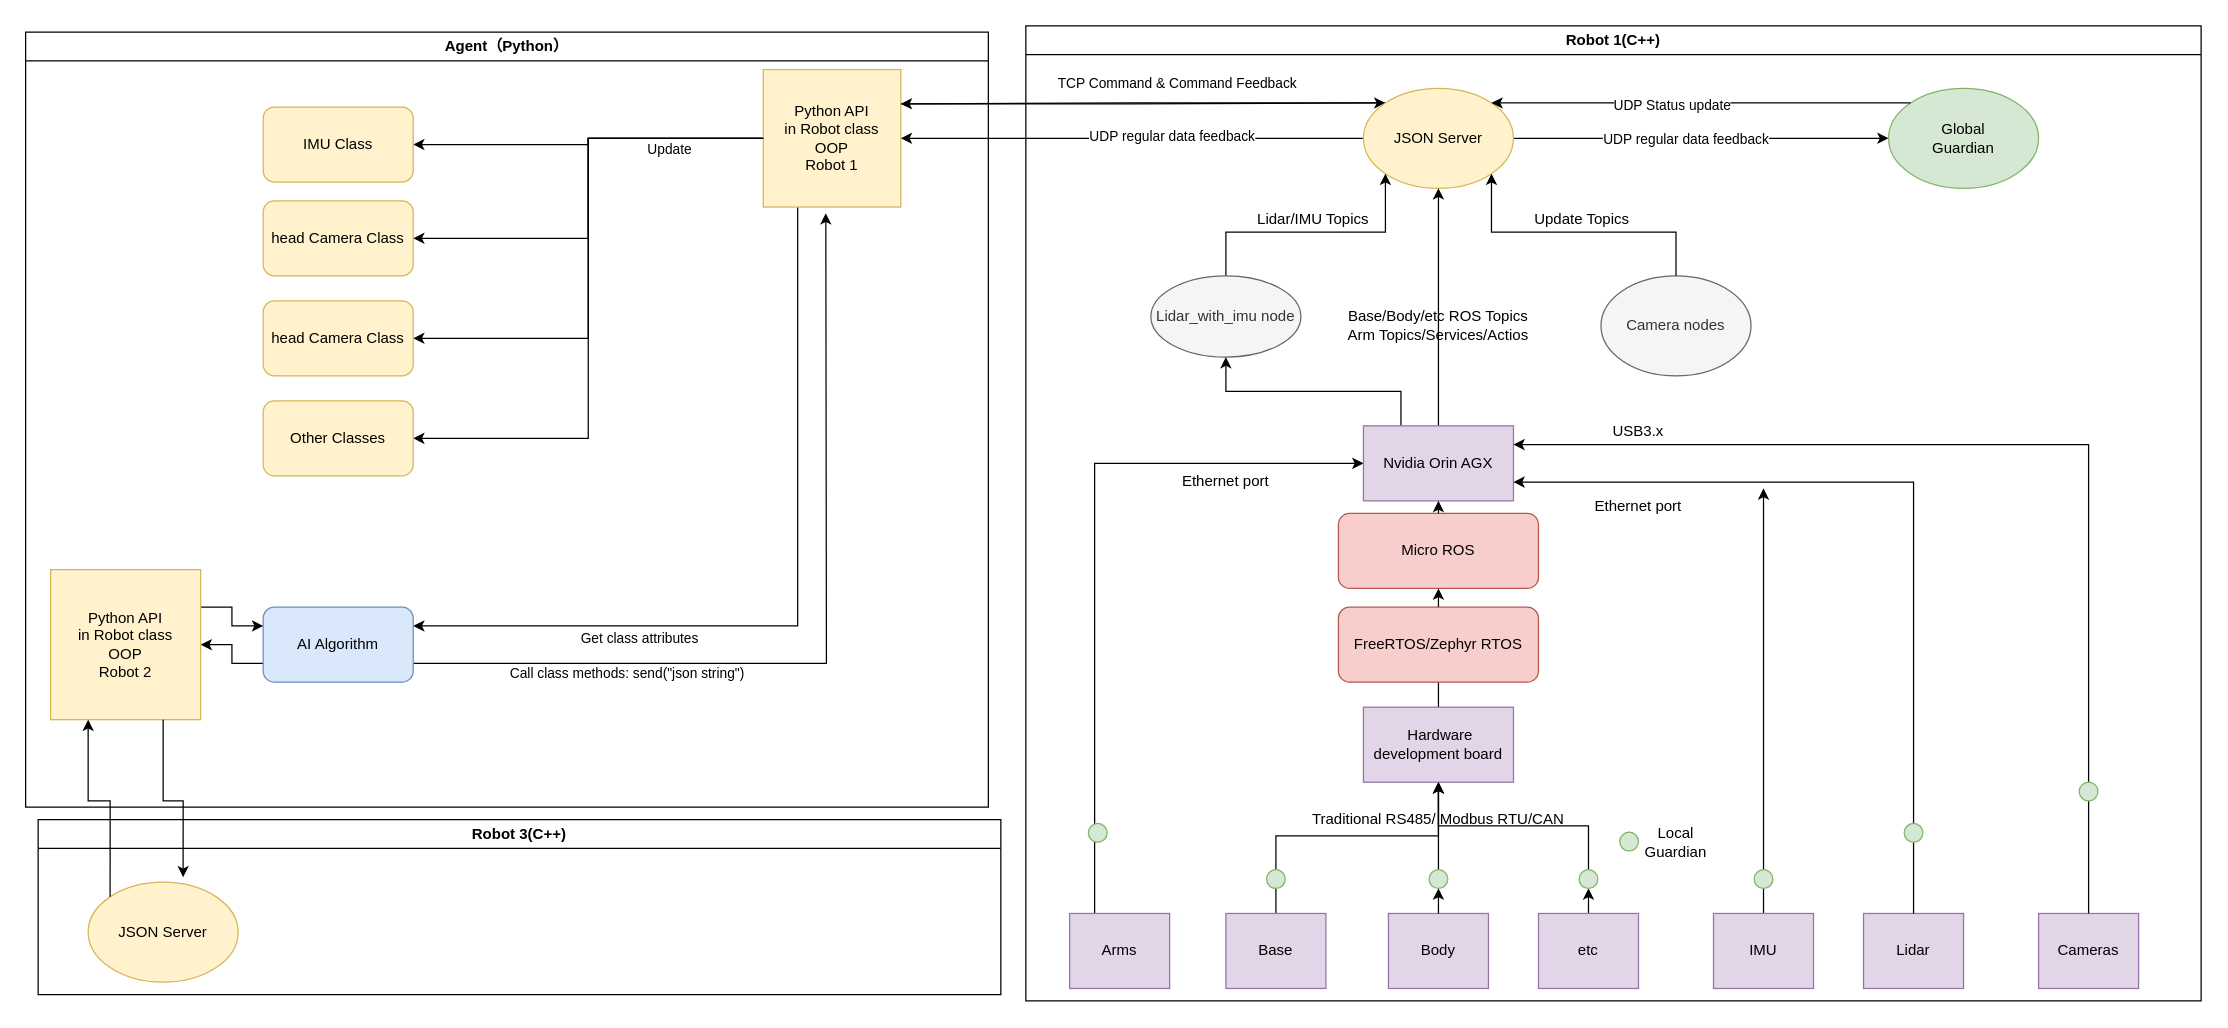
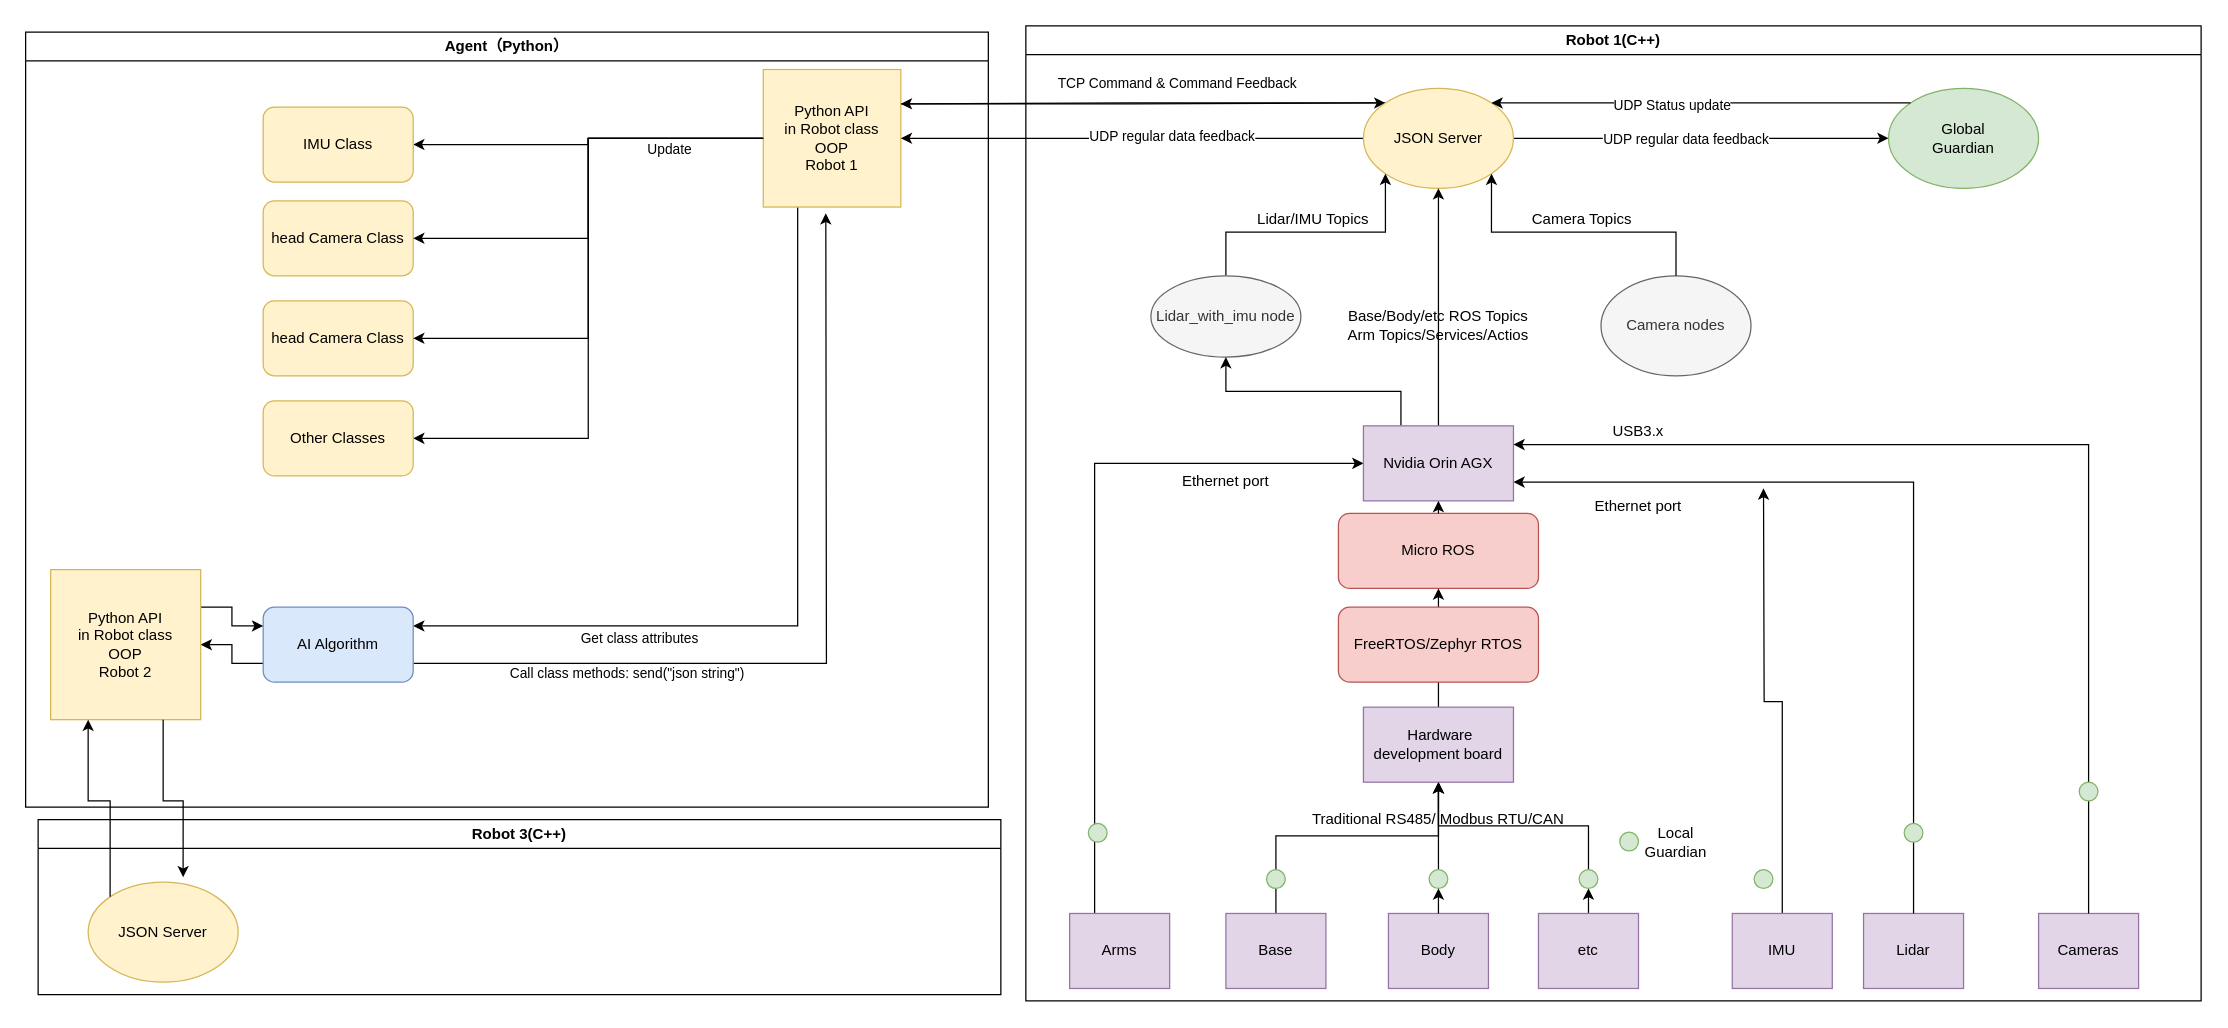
node "Update Topics": label "Update Topics" -> "Camera Topics"
node "IMU": moved (1763, 951) -> (1782, 951)
